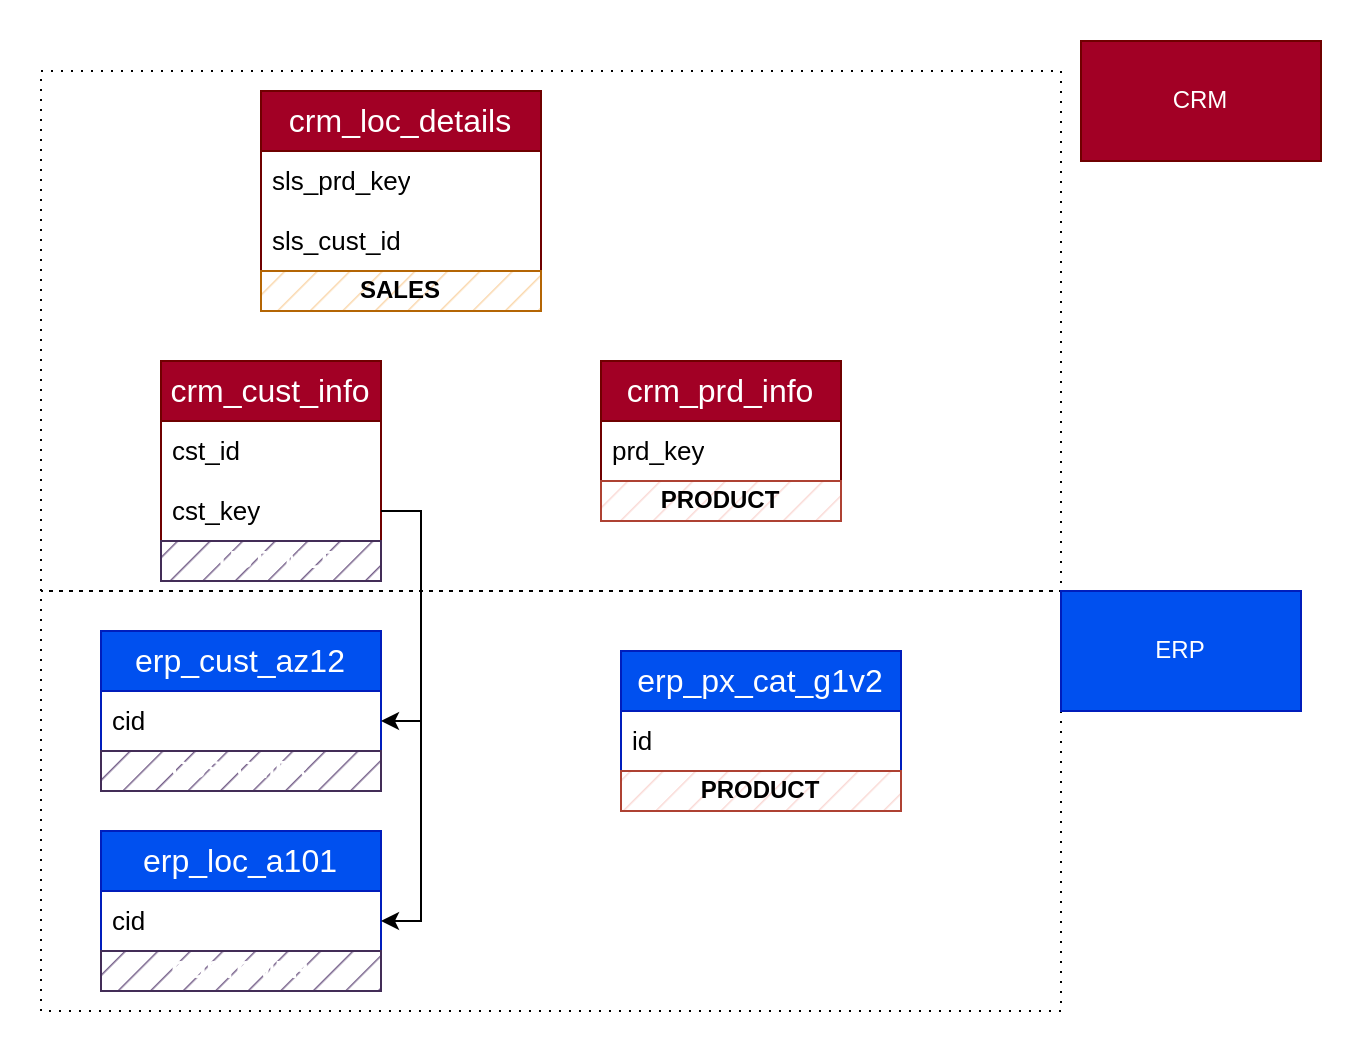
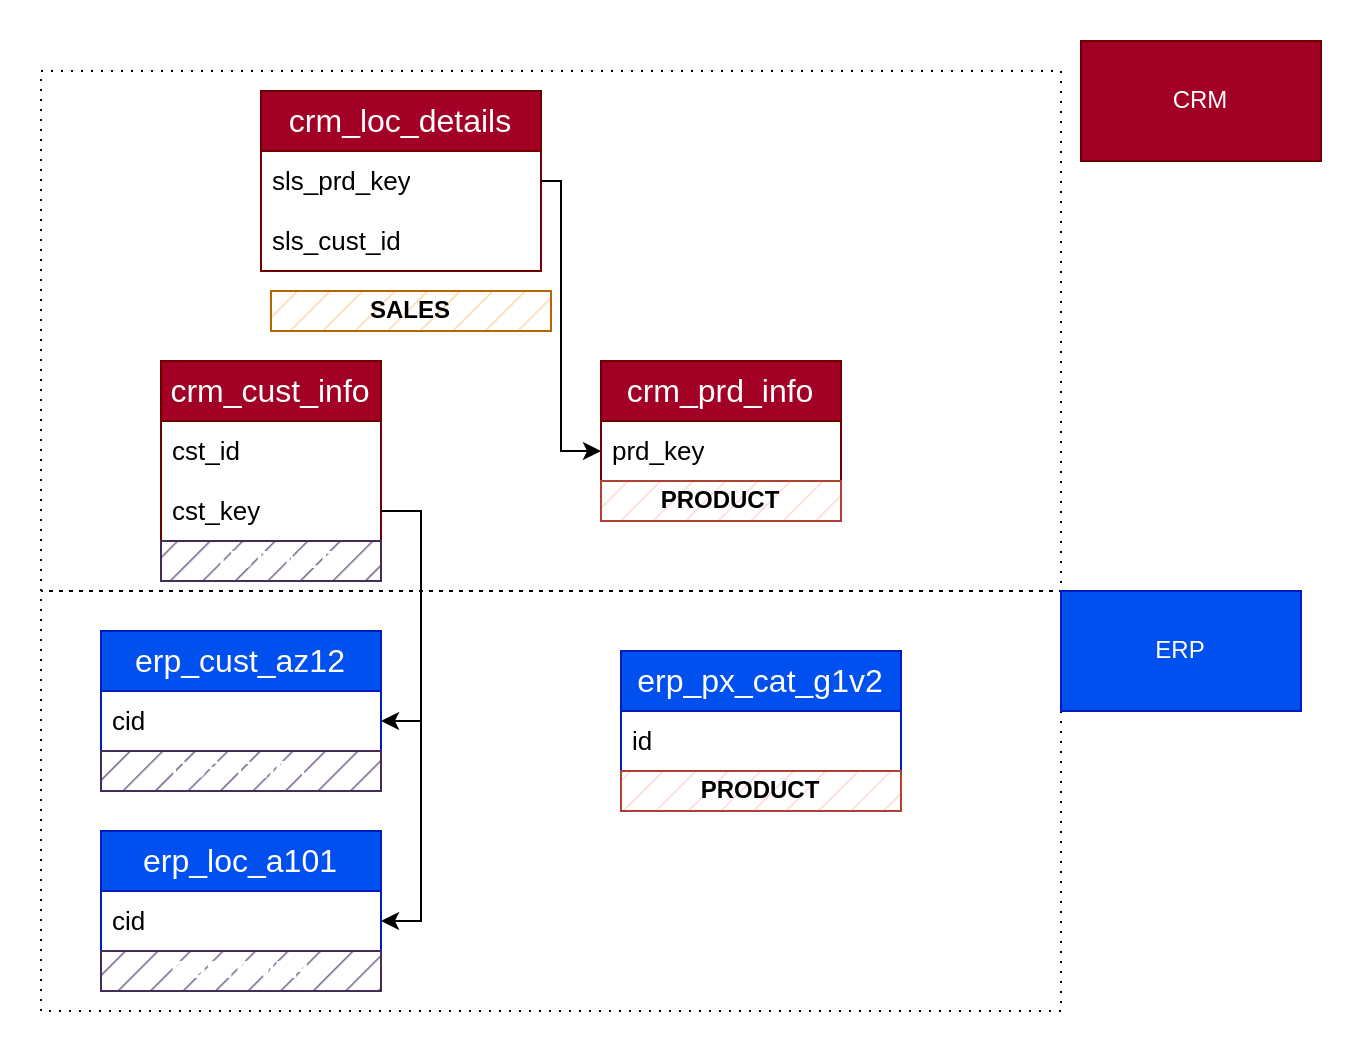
node "SALES": moved (401, 291) -> (411, 311)
edge "sls_prd_key" -> "prd_key": added
